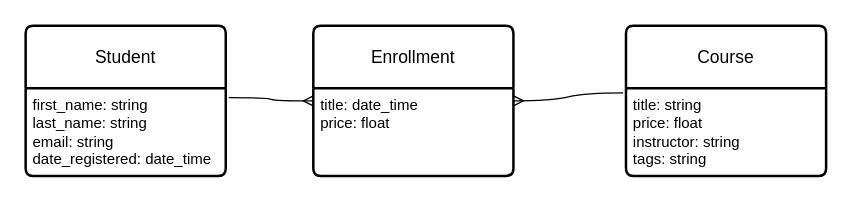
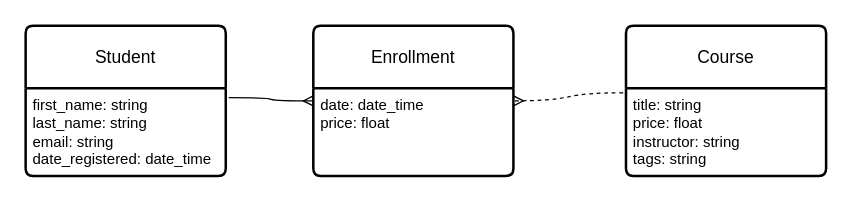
edge "Course" -> "Enrollment": style solid -> dashed
node "title: date_time price: float": label "title: date_time price: float" -> "date: date_time price: float"
